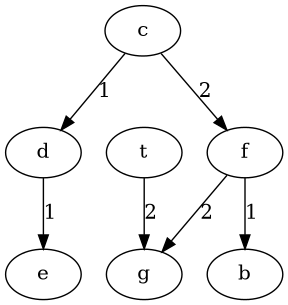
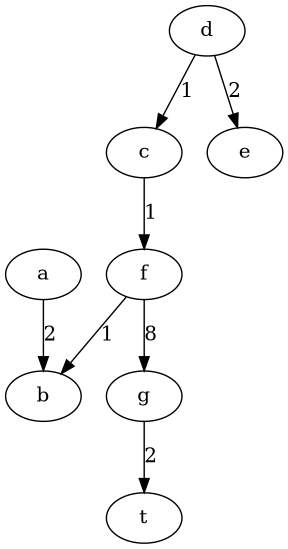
edge "c" -> "d": reversed
edge "c" -> "f": label "2" -> "1"
edge "t" -> "g": reversed
edge "d" -> "e": label "1" -> "2"
edge "f" -> "g": label "2" -> "8"
node "a": added
